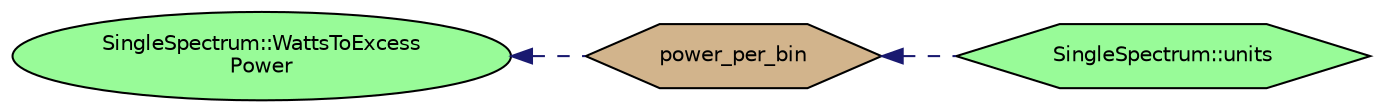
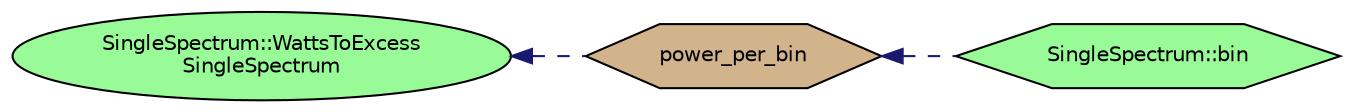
node "SingleSpectrum::WattsToExcess Power": label "SingleSpectrum::WattsToExcess Power" -> "SingleSpectrum::WattsToExcess SingleSpectrum"
node "SingleSpectrum::units": label "SingleSpectrum::units" -> "SingleSpectrum::bin"
